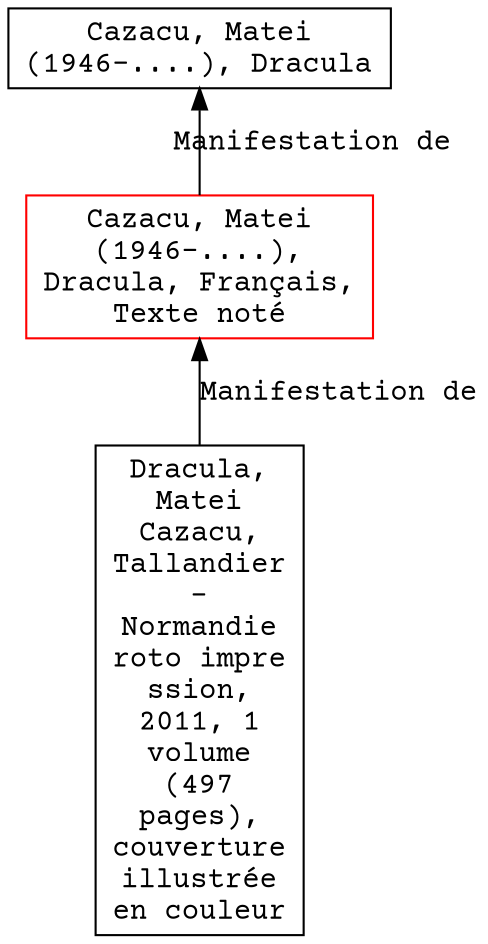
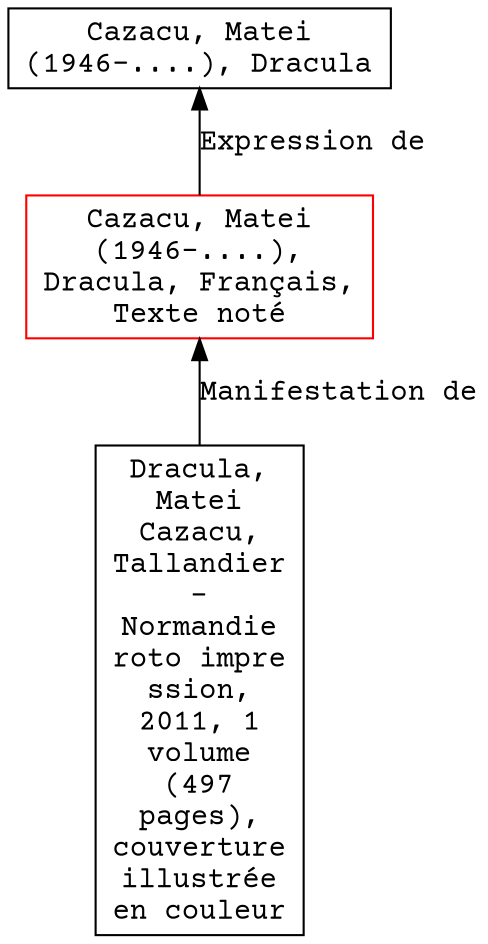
edge "Cazacu, Matei (1946-....), Dracula, Français, Texte noté" -> "Cazacu, Matei (1946-....), Dracula": label "Manifestation de" -> "Expression de"
